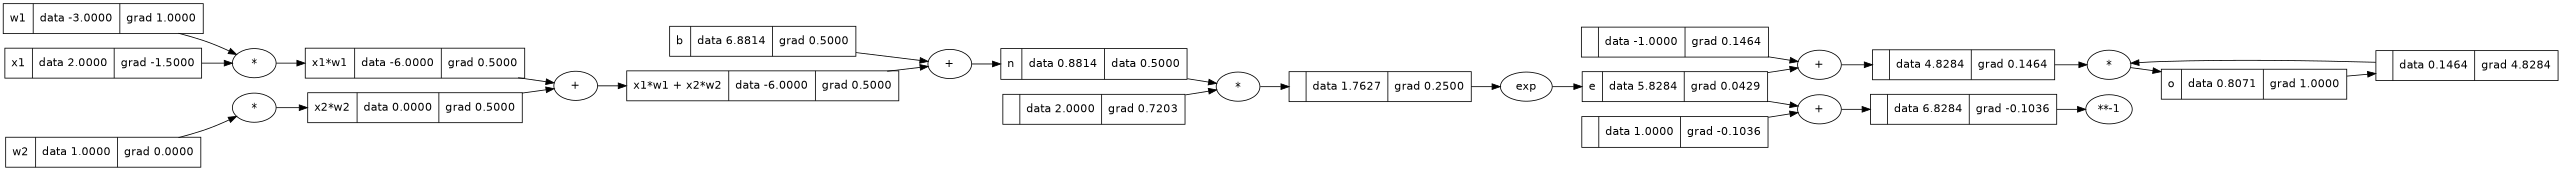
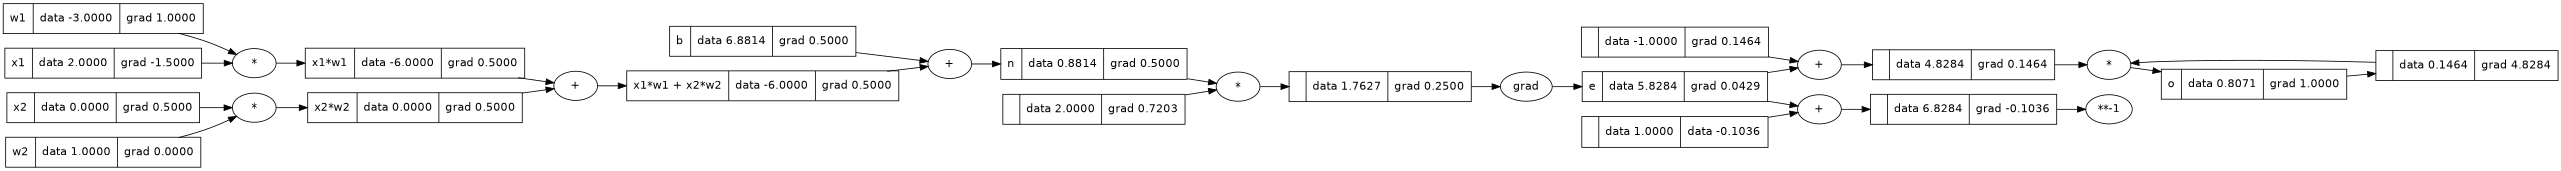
node "n": text "data 0.5000" -> "grad 0.5000"
node "exp": label "exp" -> "grad"
node "x2": added
node "data 1.0000": text "grad -0.1036" -> "data -0.1036"
